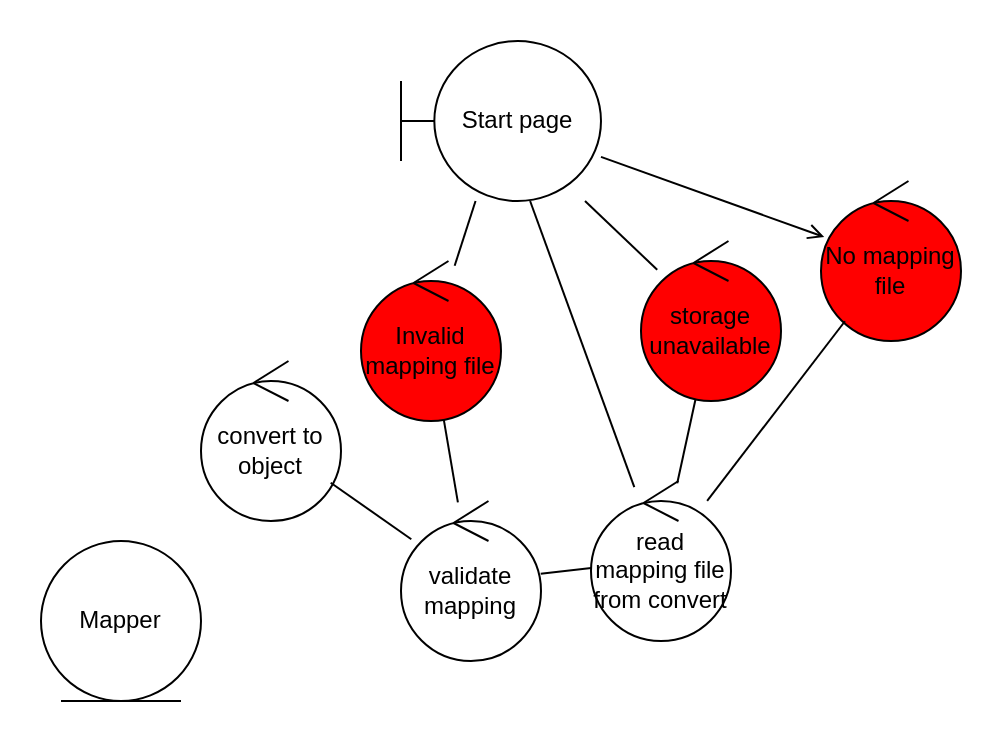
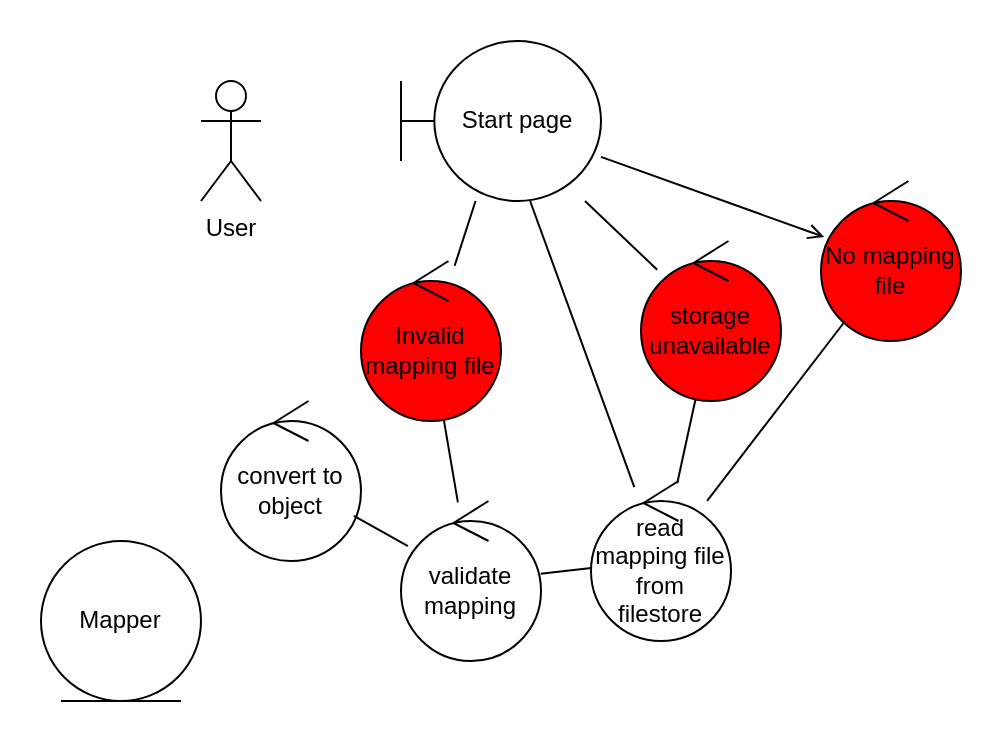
node "User": added
node "convert to object": moved (271, 441) -> (291, 481)
node "read mapping file from convert": label "read mapping file from convert" -> "read mapping file from filestore"
